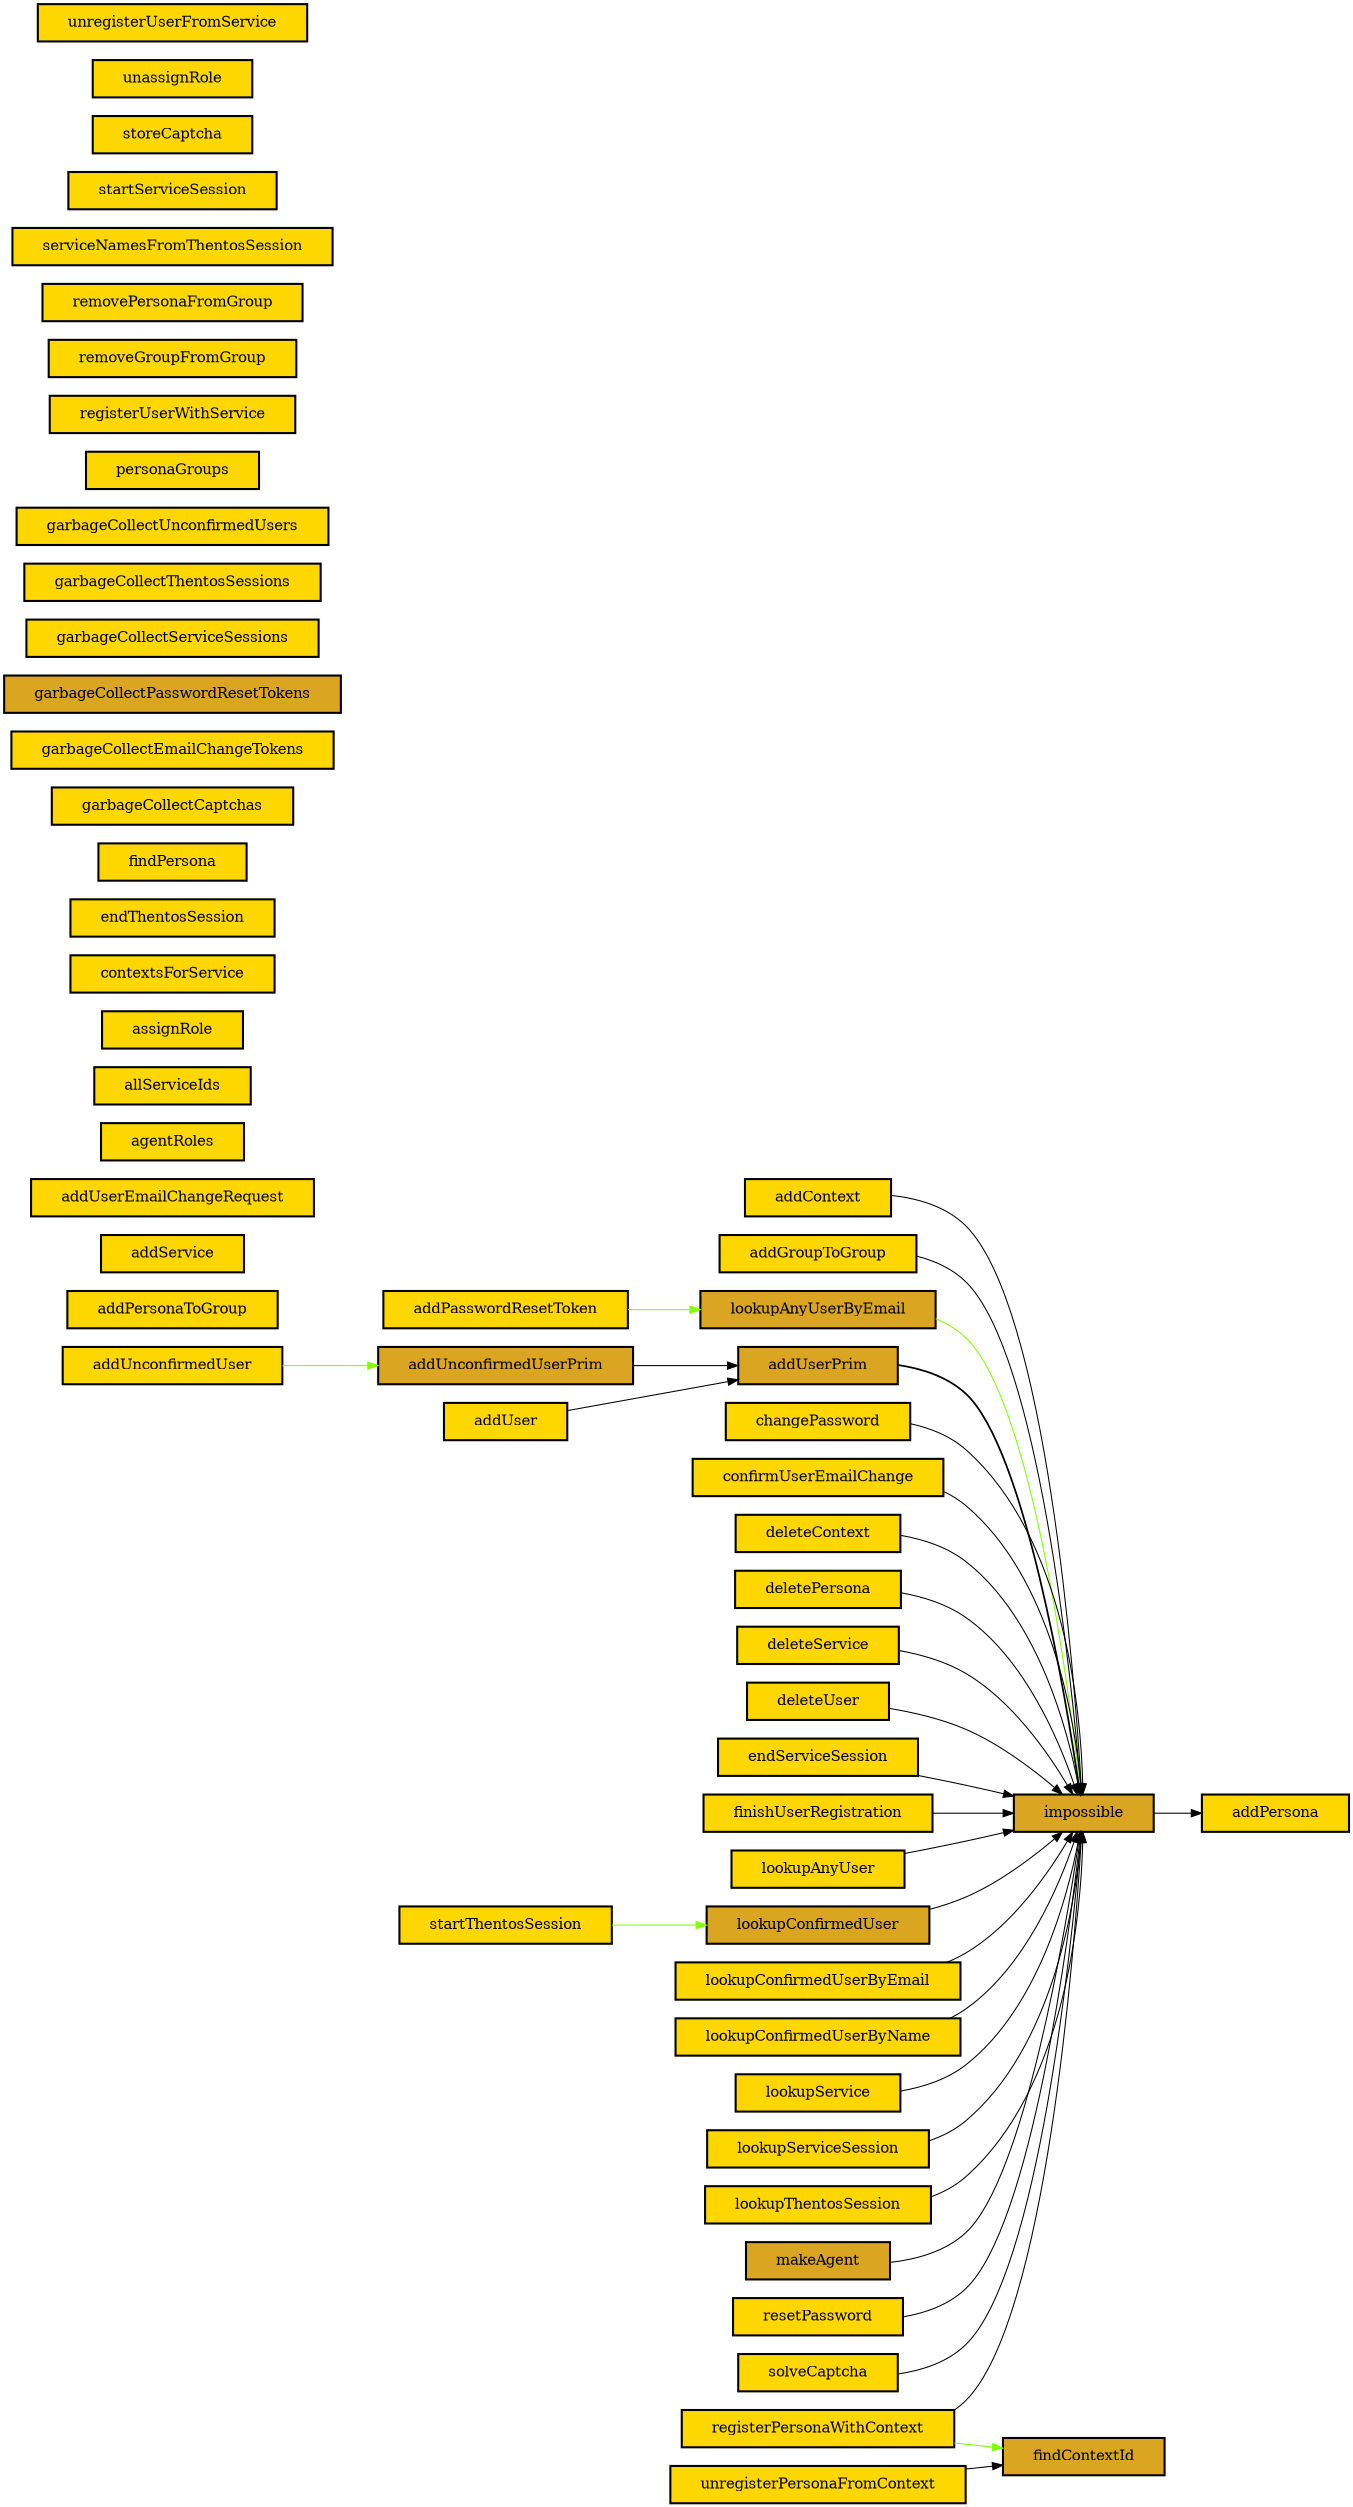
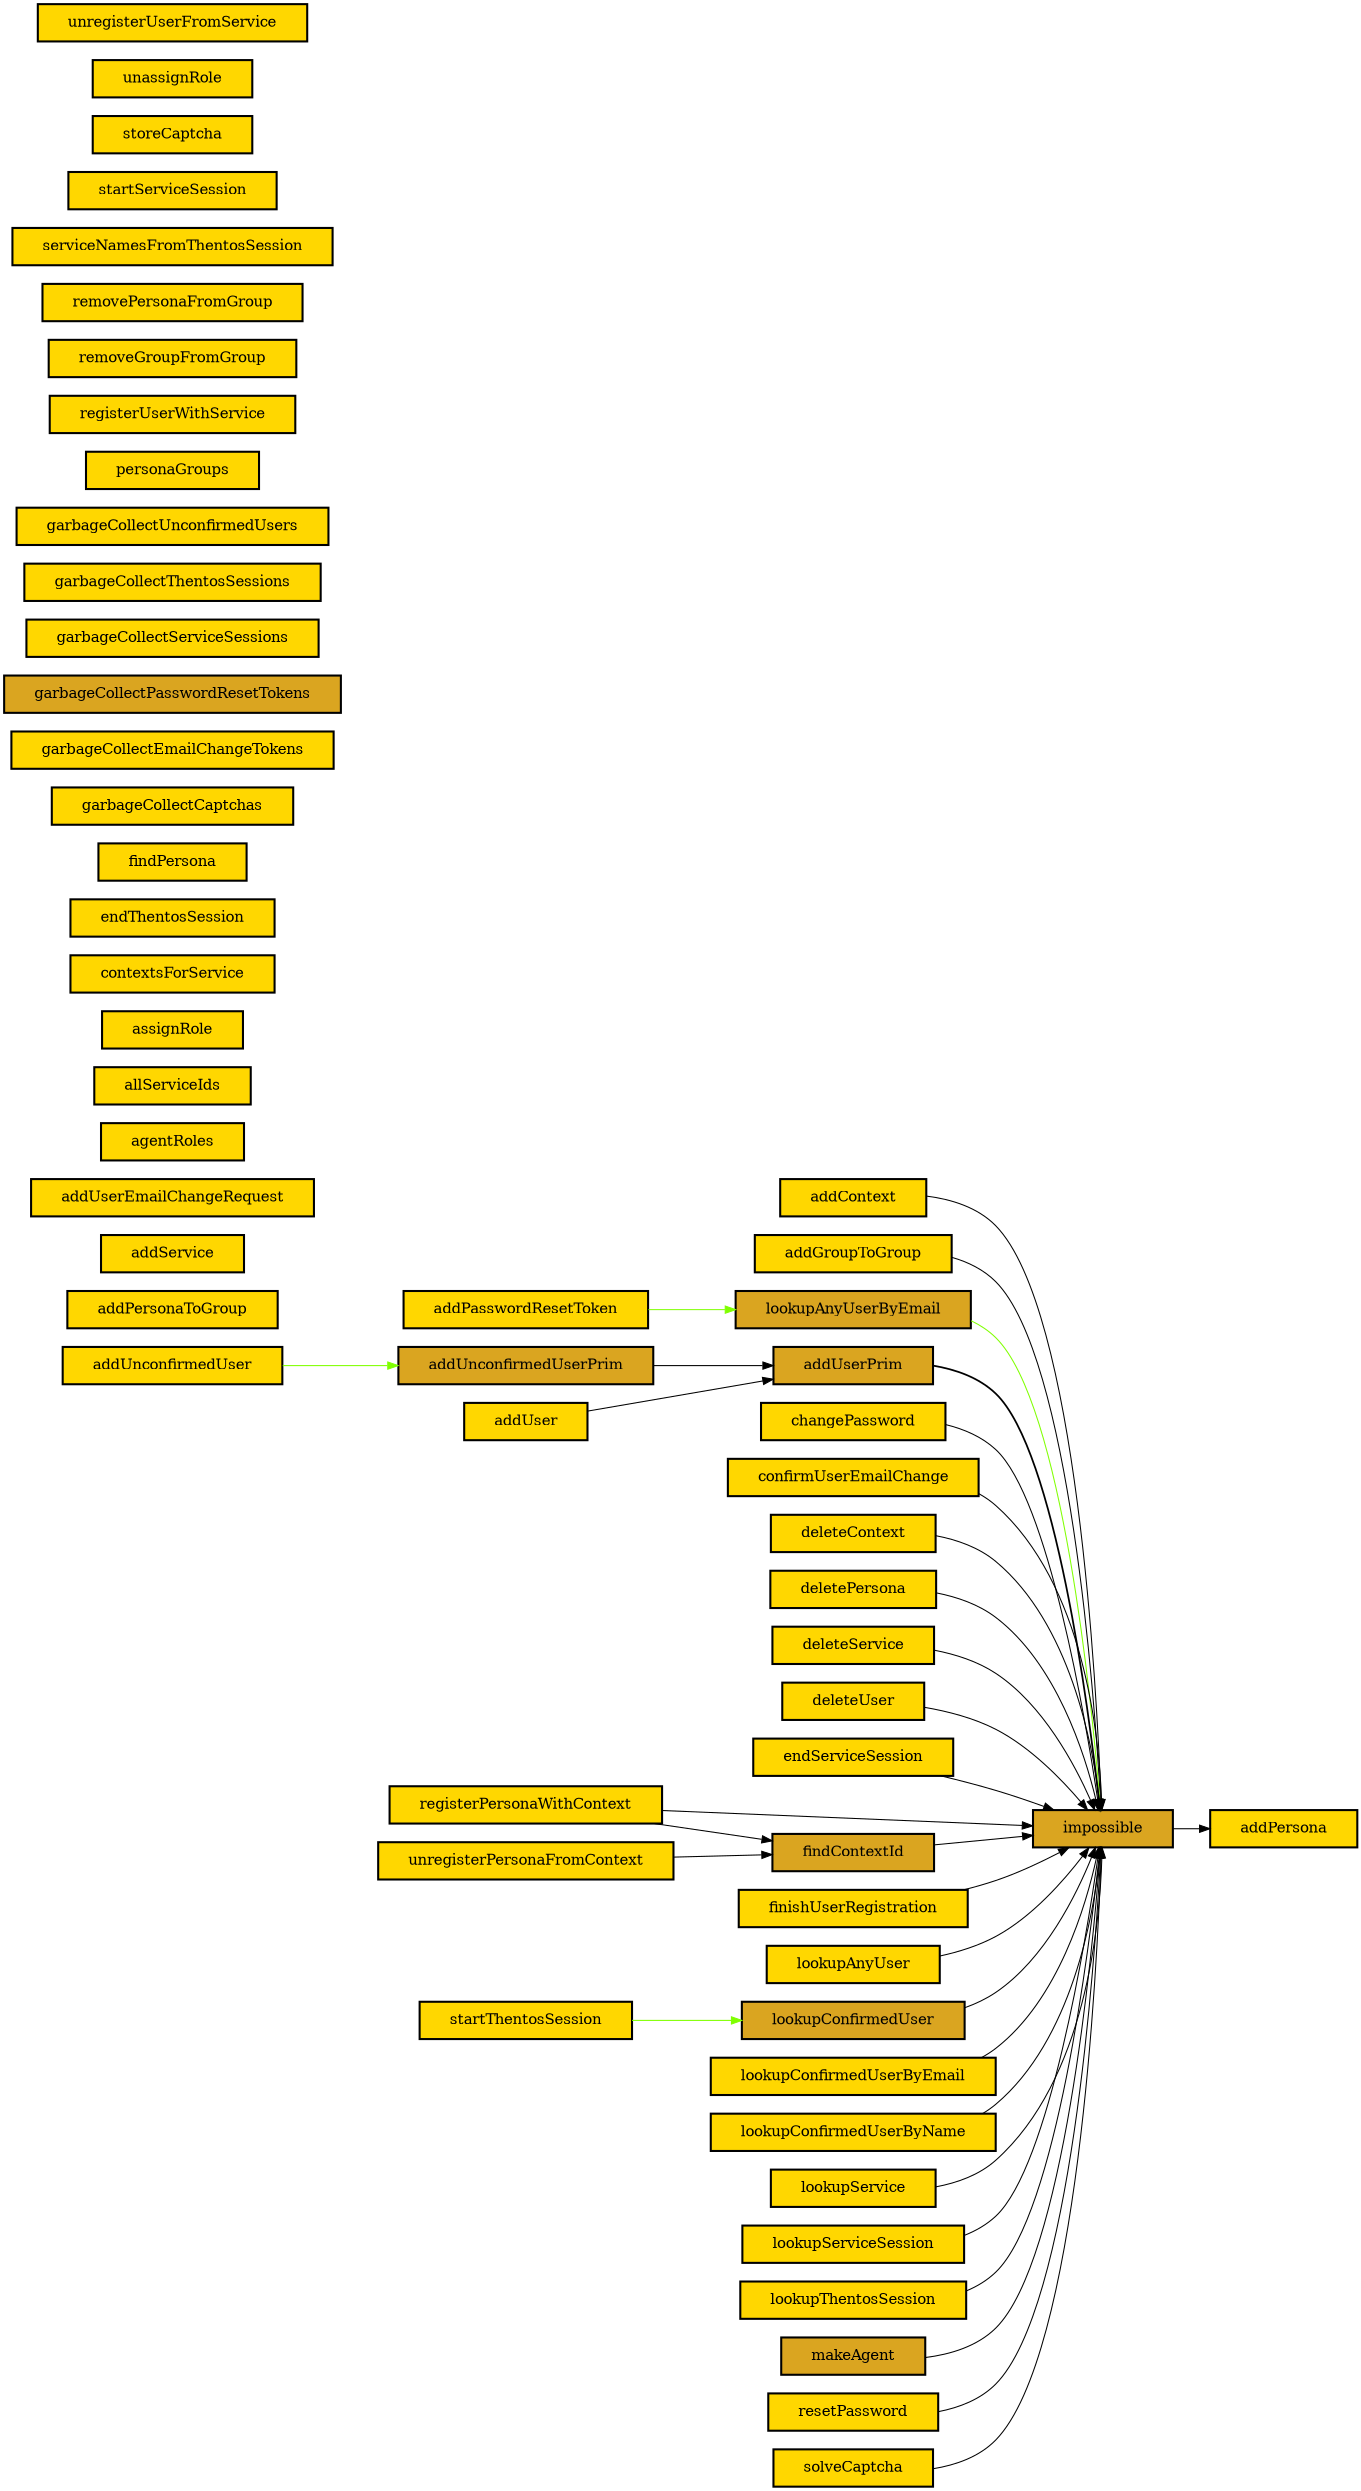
edge "findContextId" -> "impossible": added
edge "registerPersonaWithContext" -> "findContextId": color chartreuse -> black
